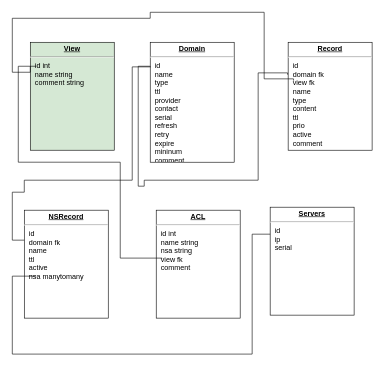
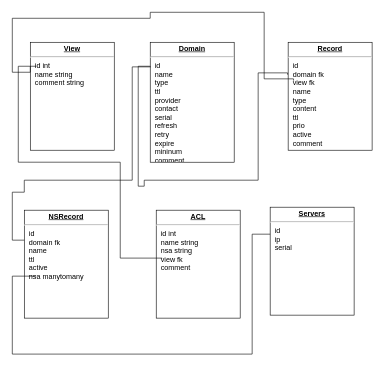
node "View id int name string comment string": fillcolor #d5e8d4 -> #ffffff
